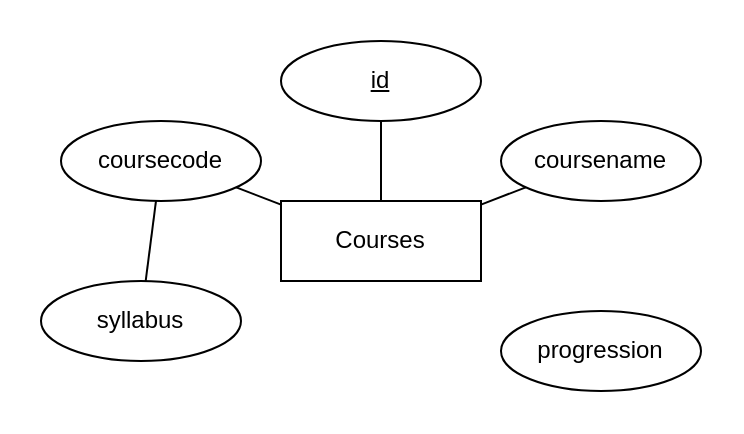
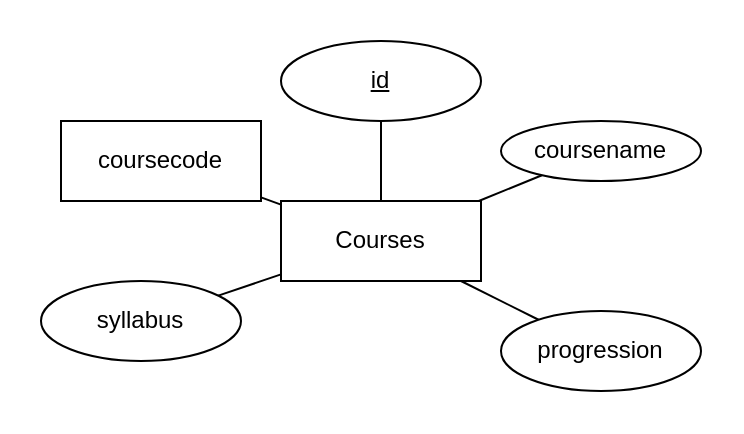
node "coursecode": shape ellipse -> rectangle
node "coursename": size 200x80 -> 200x60
edge "coursecode" -- "syllabus": now "Courses" -- "syllabus"
edge "Courses" -- "progression": added
